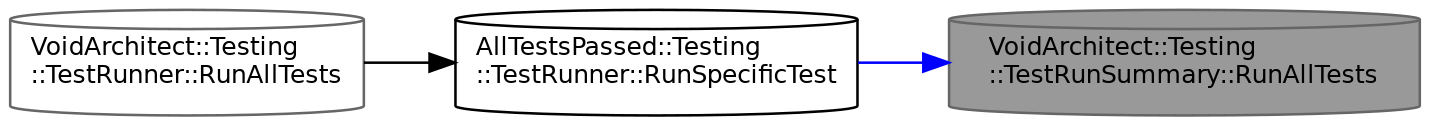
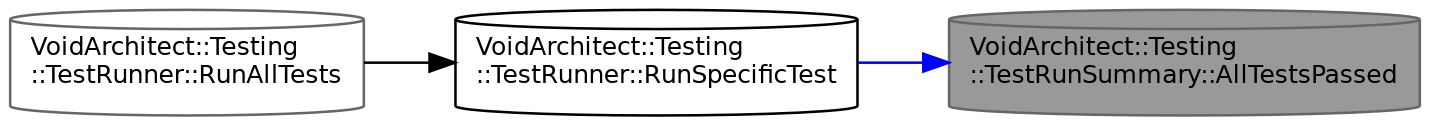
node "AllTestsPassed::Testing ::TestRunner::RunSpecificTest": label "AllTestsPassed::Testing ::TestRunner::RunSpecificTest" -> "VoidArchitect::Testing ::TestRunner::RunSpecificTest"
node "VoidArchitect::Testing ::TestRunSummary::RunAllTests": label "VoidArchitect::Testing ::TestRunSummary::RunAllTests" -> "VoidArchitect::Testing ::TestRunSummary::AllTestsPassed"
